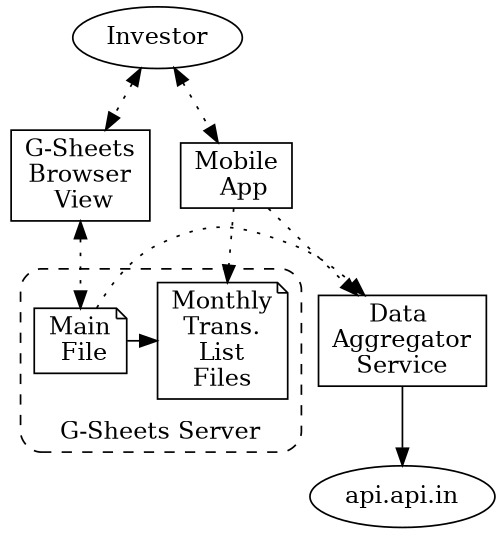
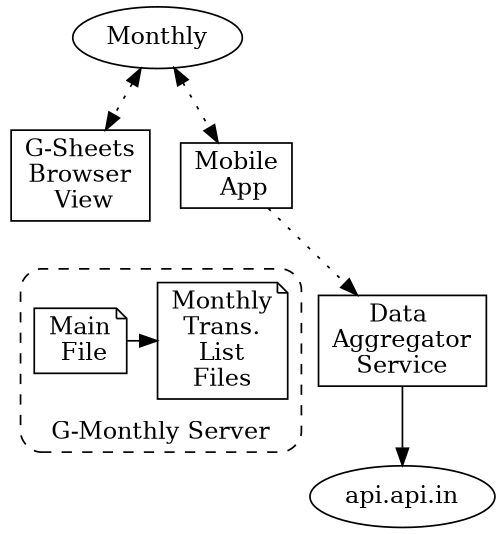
node "Investor": label "Investor" -> "Monthly"
edge "Main File" -> "Data Aggregator Service": removed
edge "Mobile App" -> "Monthly Trans. List Files": removed
edge "G-Sheets Browser View" -- "Main File": removed
cluster "G-Sheets Server": label "G-Sheets Server" -> "G-Monthly Server"
